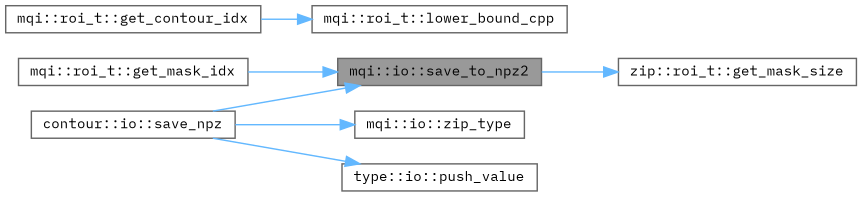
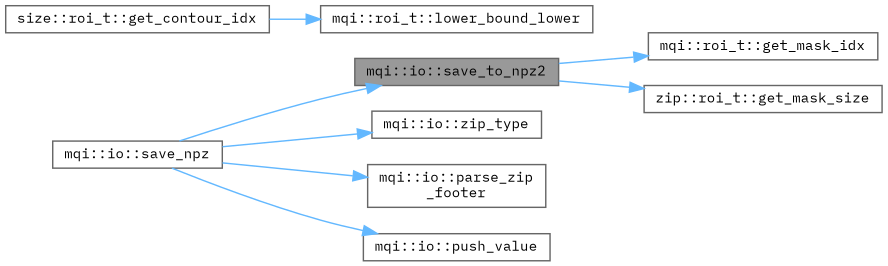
node "mqi::roi_t::get_contour_idx": label "mqi::roi_t::get_contour_idx" -> "size::roi_t::get_contour_idx"
node "mqi::roi_t::lower_bound_cpp": label "mqi::roi_t::lower_bound_cpp" -> "mqi::roi_t::lower_bound_lower"
edge "mqi::roi_t::get_mask_idx" -> "mqi::io::save_to_npz2": reversed
node "contour::io::save_npz": label "contour::io::save_npz" -> "mqi::io::save_npz"
node "type::io::push_value": label "type::io::push_value" -> "mqi::io::push_value"
node "mqi::io::parse_zip _footer": added
